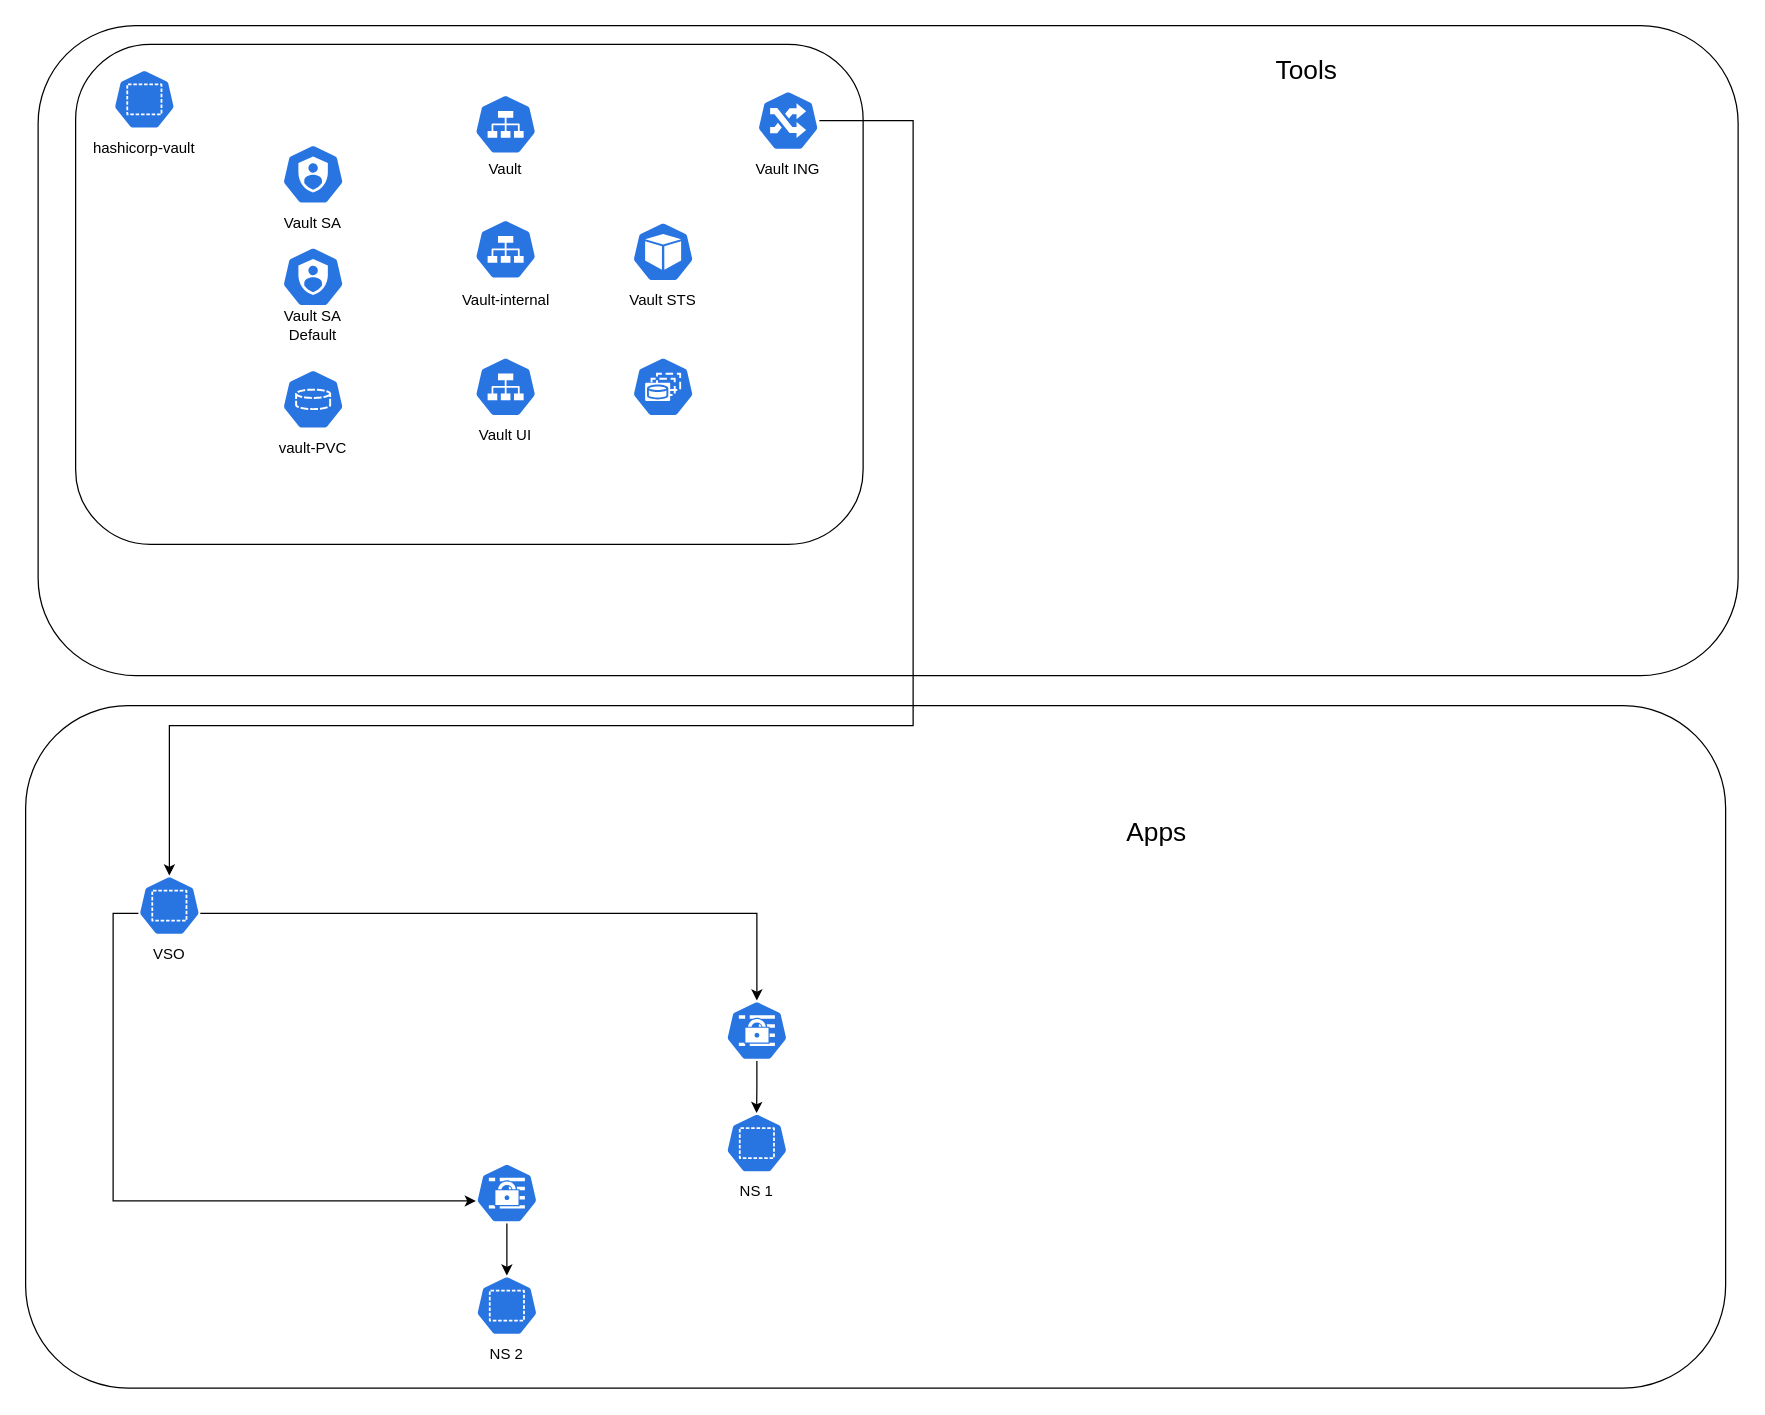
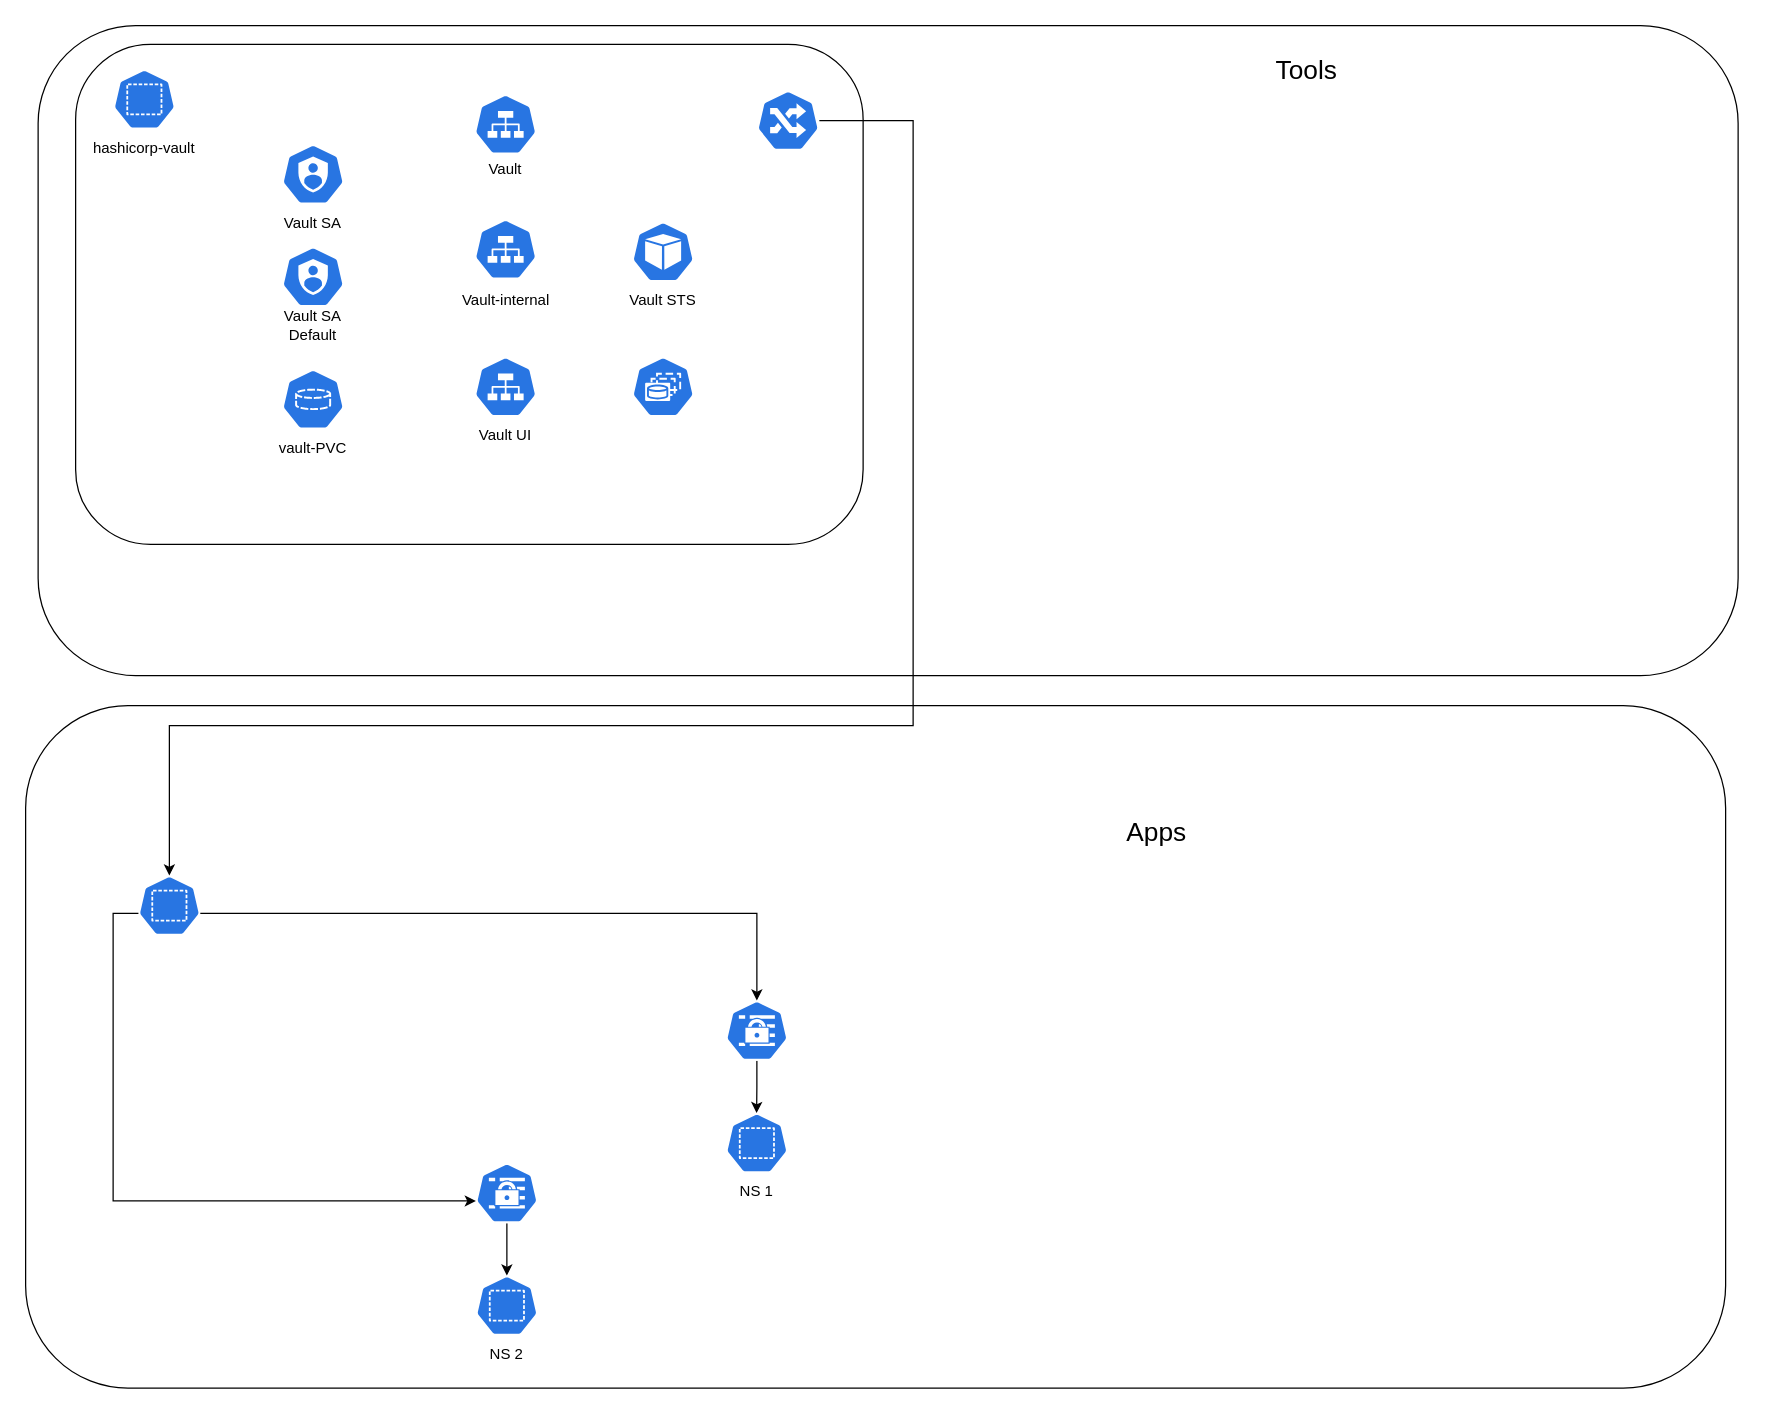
node "Vault ING": removed
node "VSO": removed
